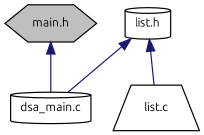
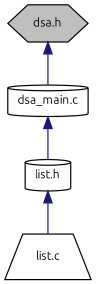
node "main.h": label "main.h" -> "dsa.h"
edge "dsa_main.c" -> "list.h": reversed
